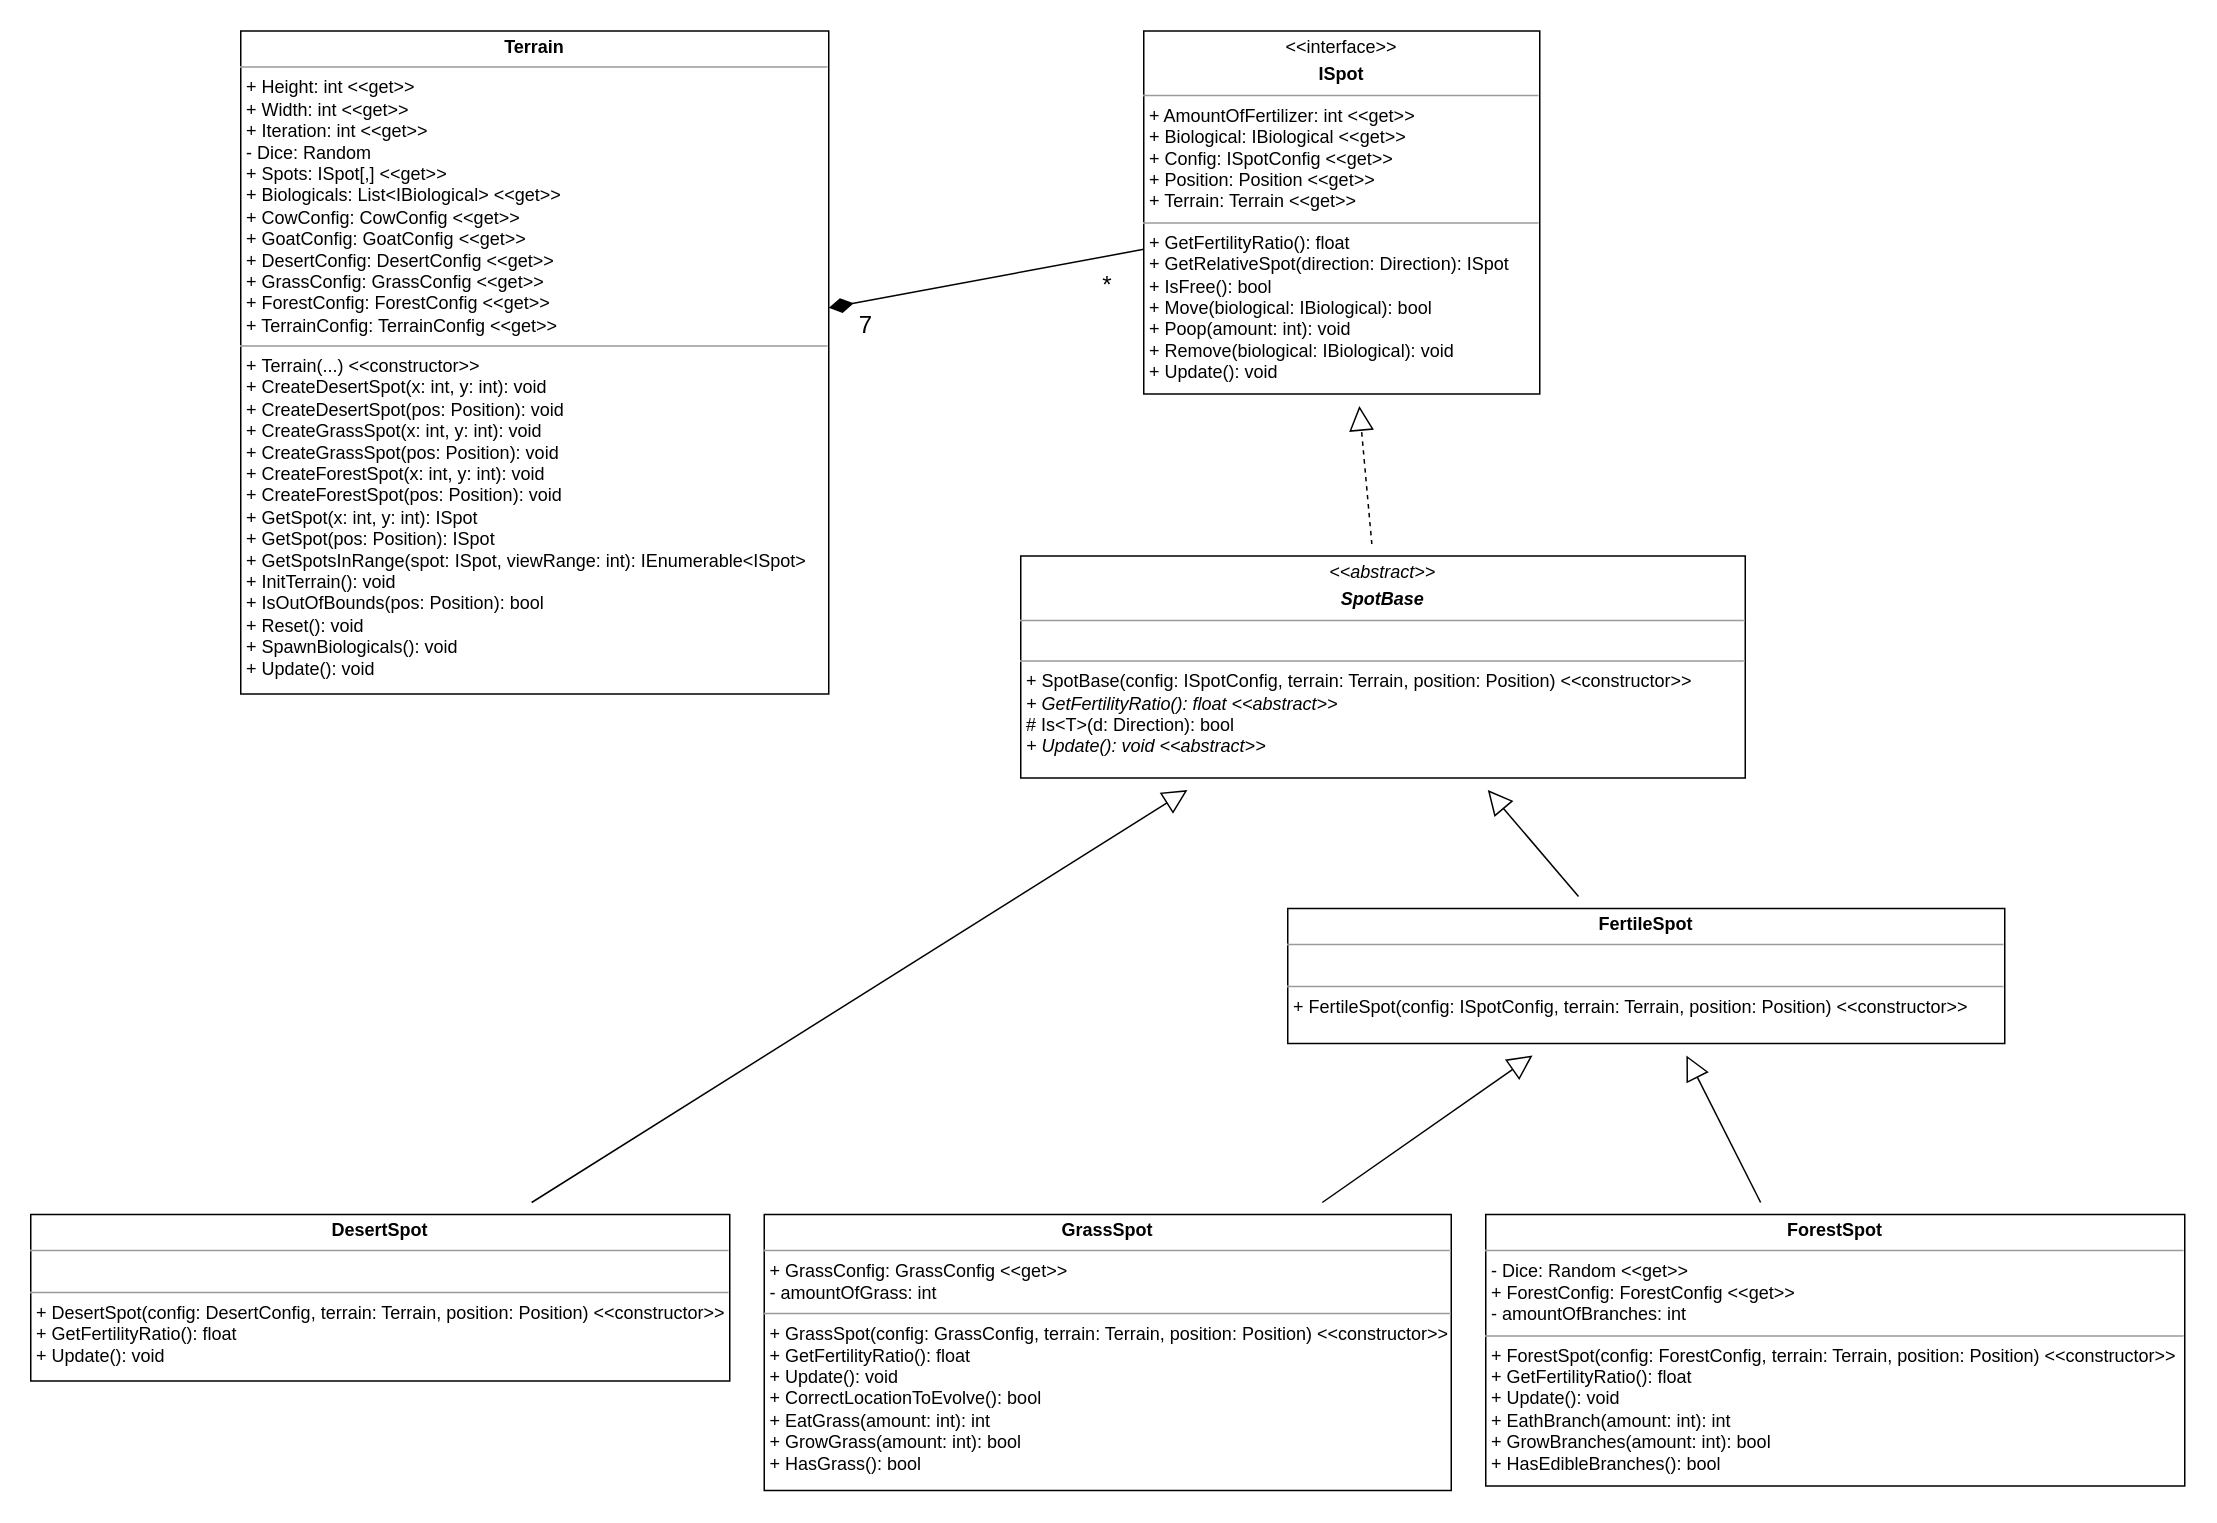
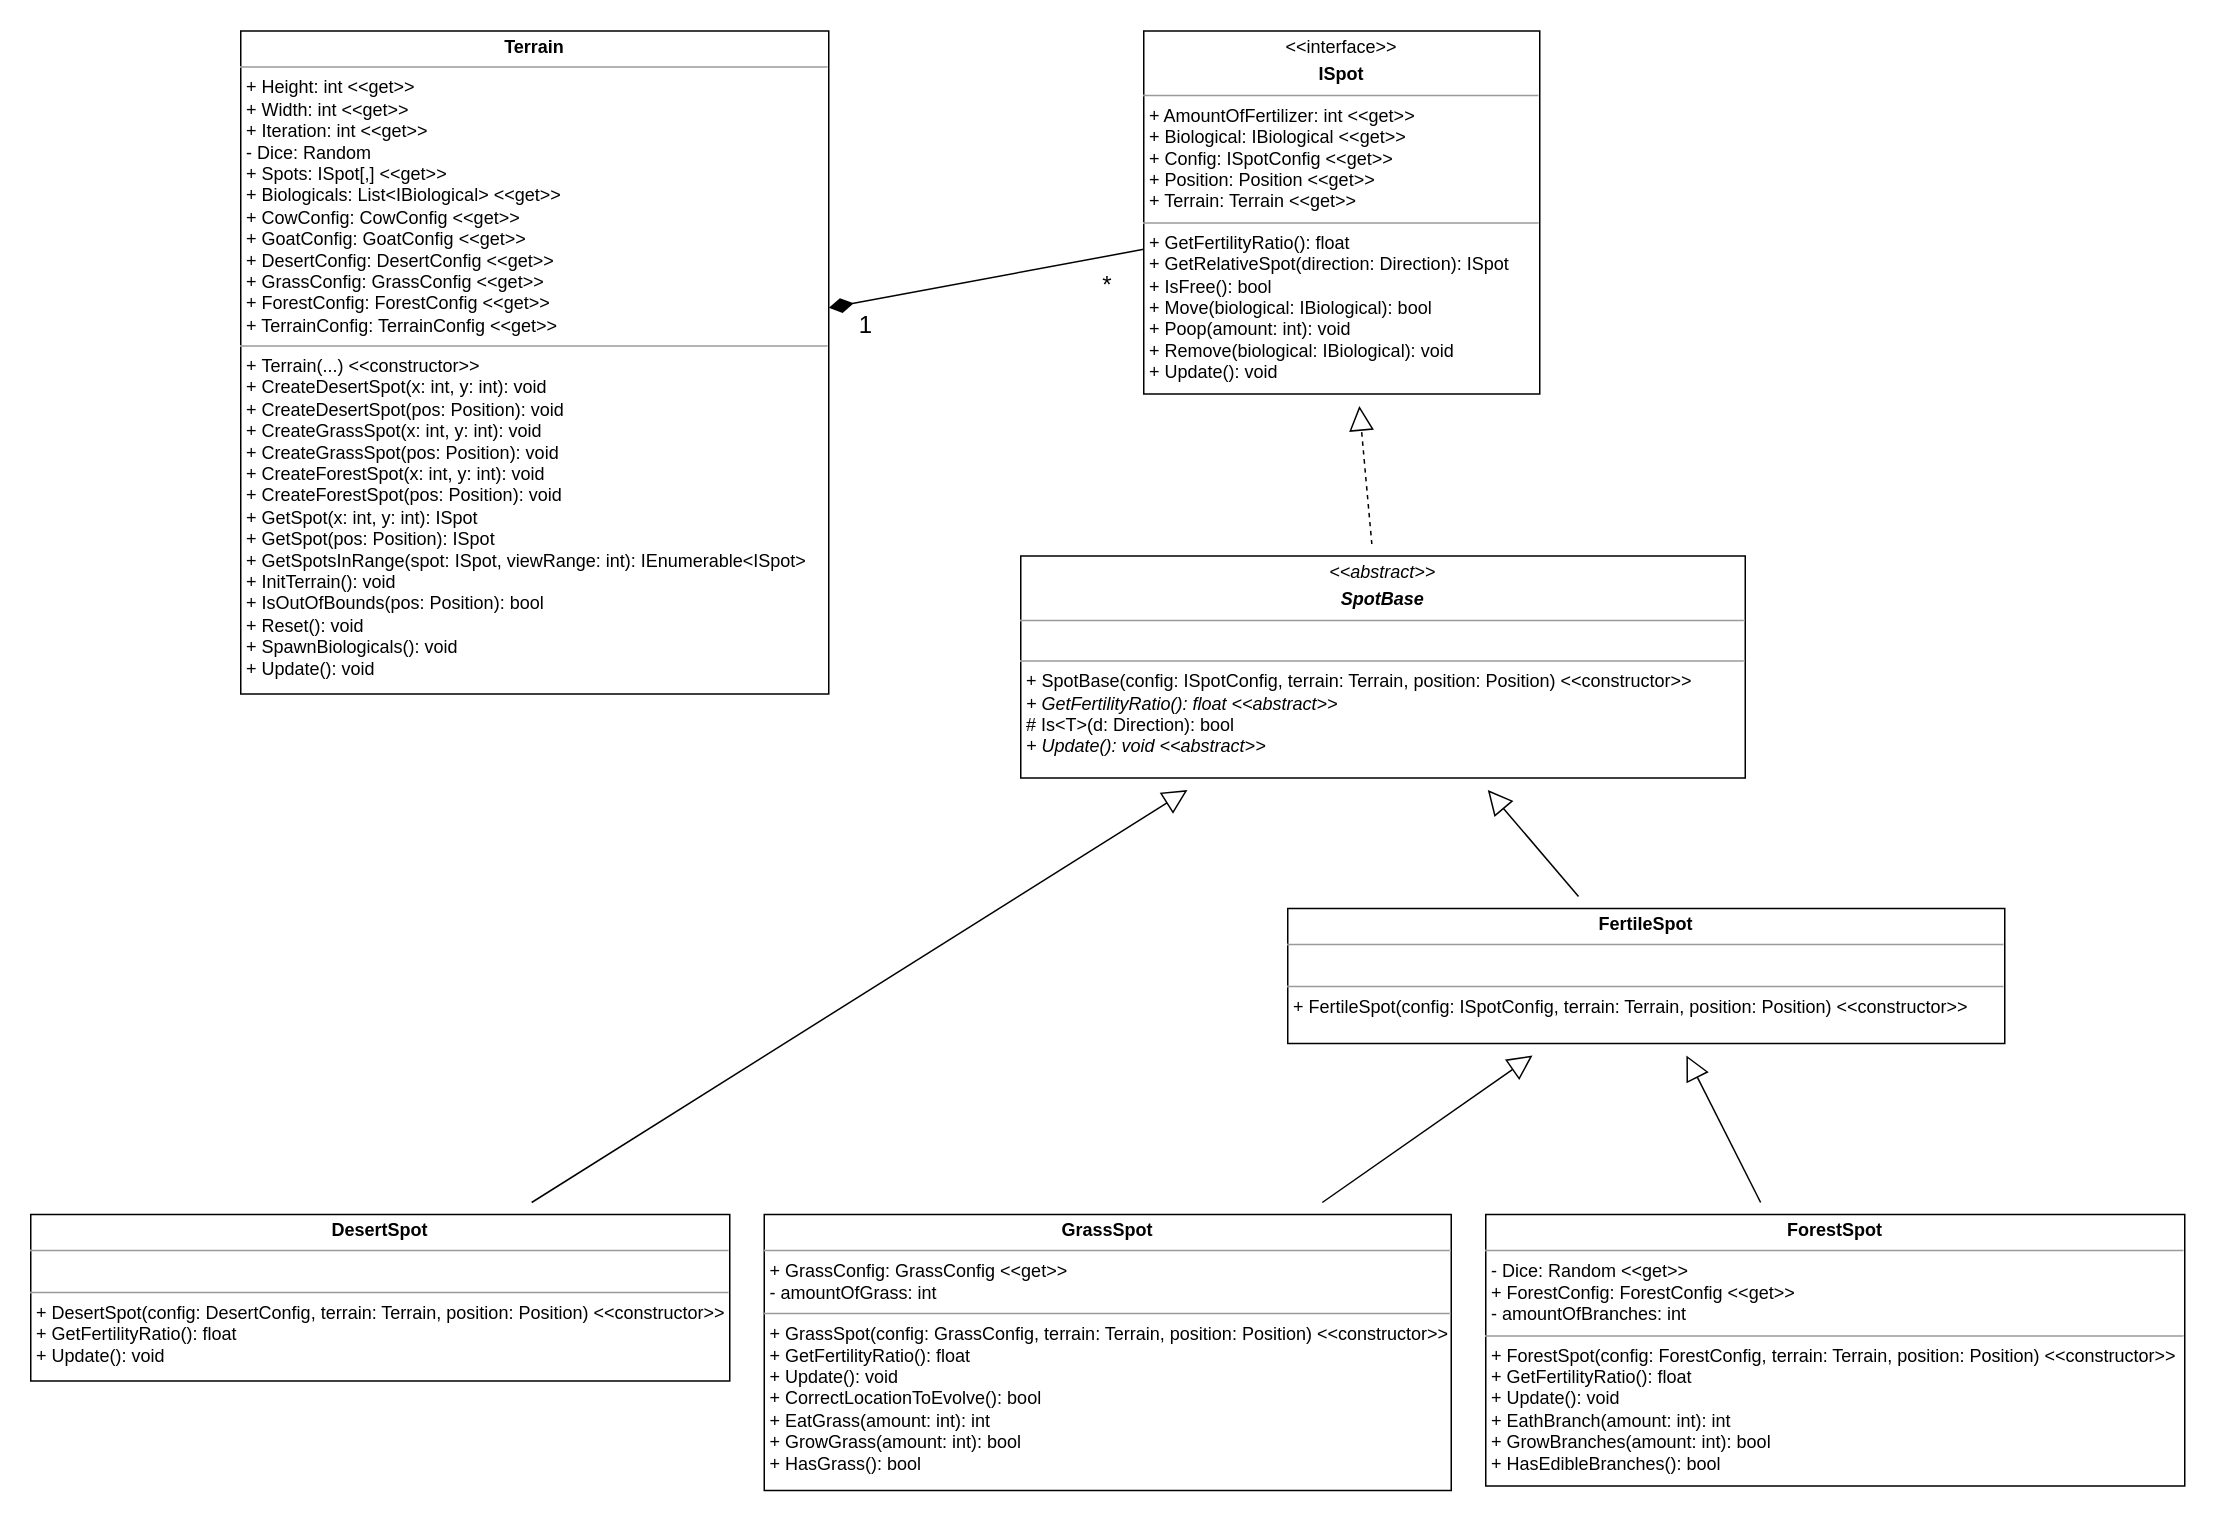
node "7": label "7" -> "1"
